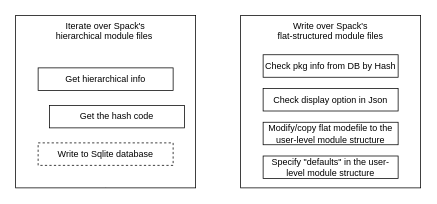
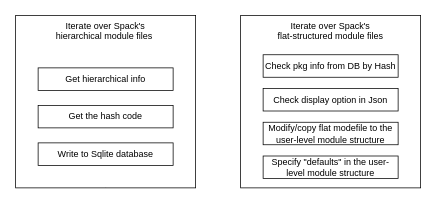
node "Write over Spack's flat-structured module files": label "Write over Spack's flat-structured module files" -> "Iterate over Spack's flat-structured module files"
node "Get the hash code": moved (117, 117) -> (105, 117)
node "Write to Sqlite database": style dashed -> solid
